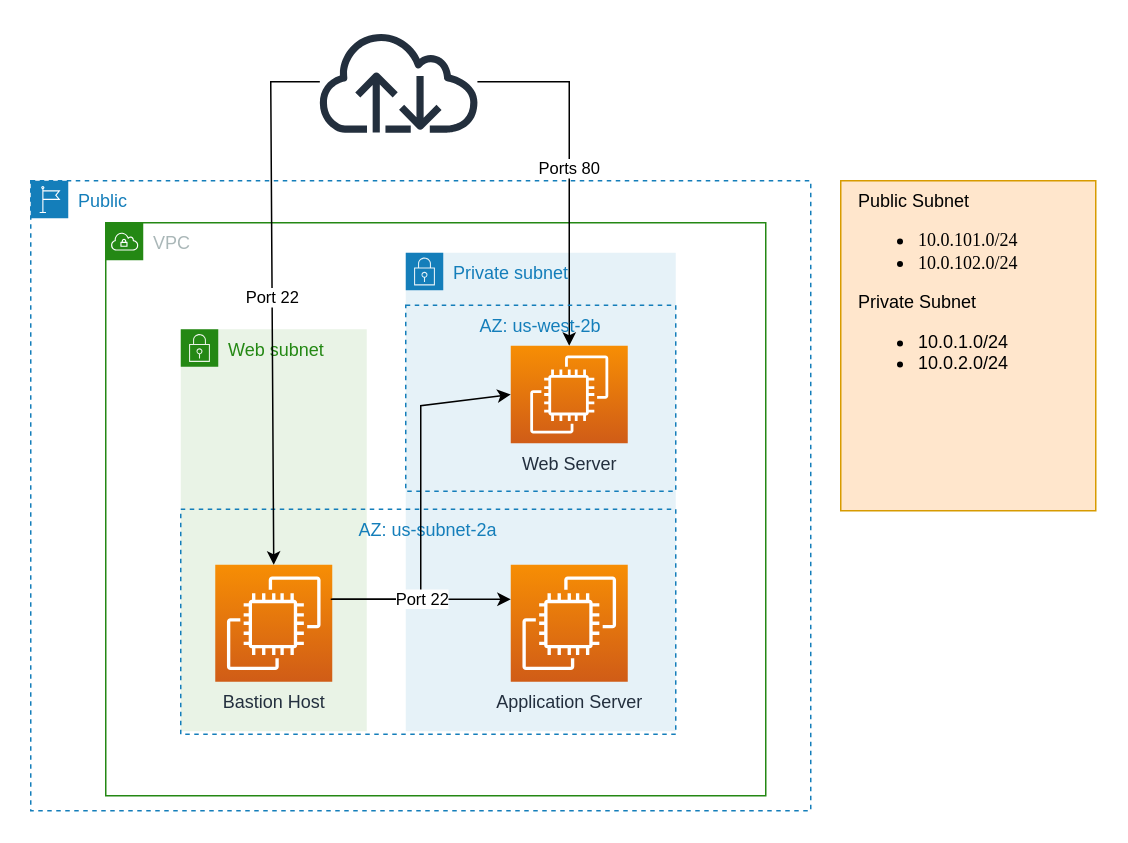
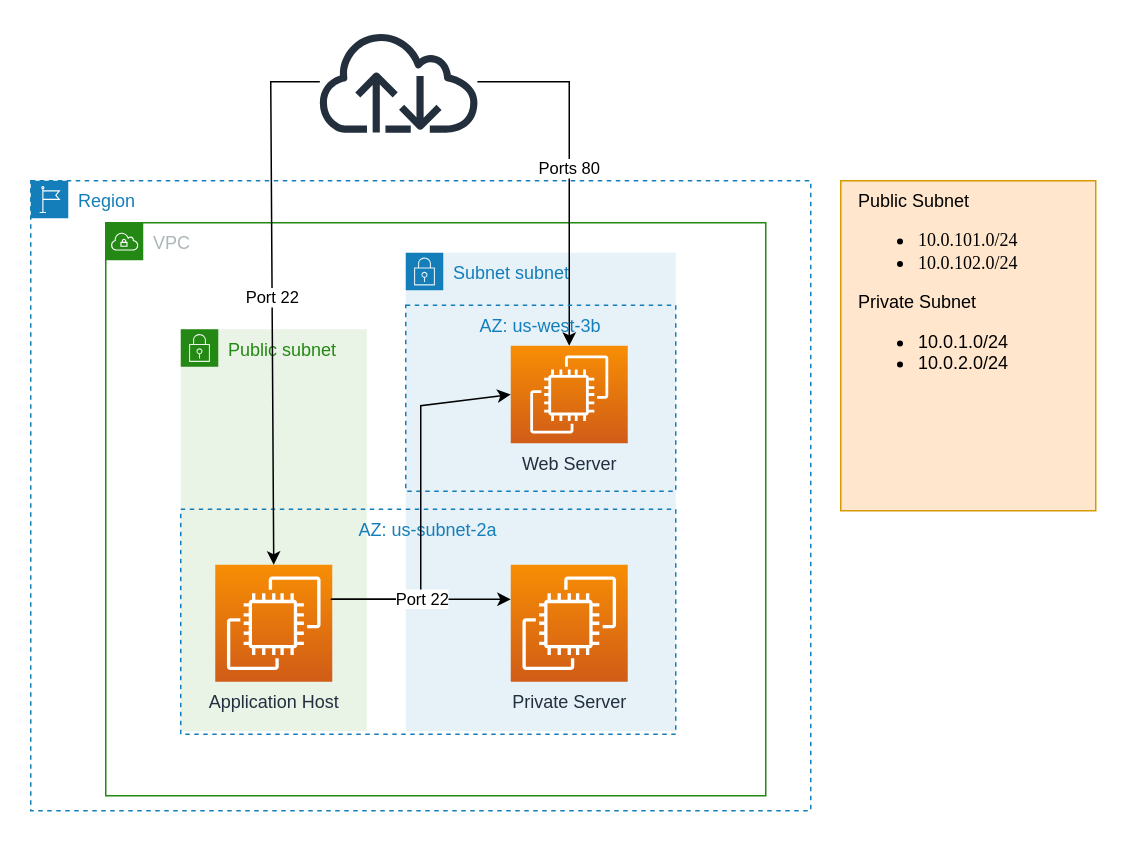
node "Public": label "Public" -> "Region"
node "Private subnet": label "Private subnet" -> "Subnet subnet"
node "AZ: us-west-2b": label "AZ: us-west-2b" -> "AZ: us-west-3b"
node "Web subnet": label "Web subnet" -> "Public subnet"
node "Bastion Host": label "Bastion Host" -> "Application Host"
node "Application Server": label "Application Server" -> "Private Server"
